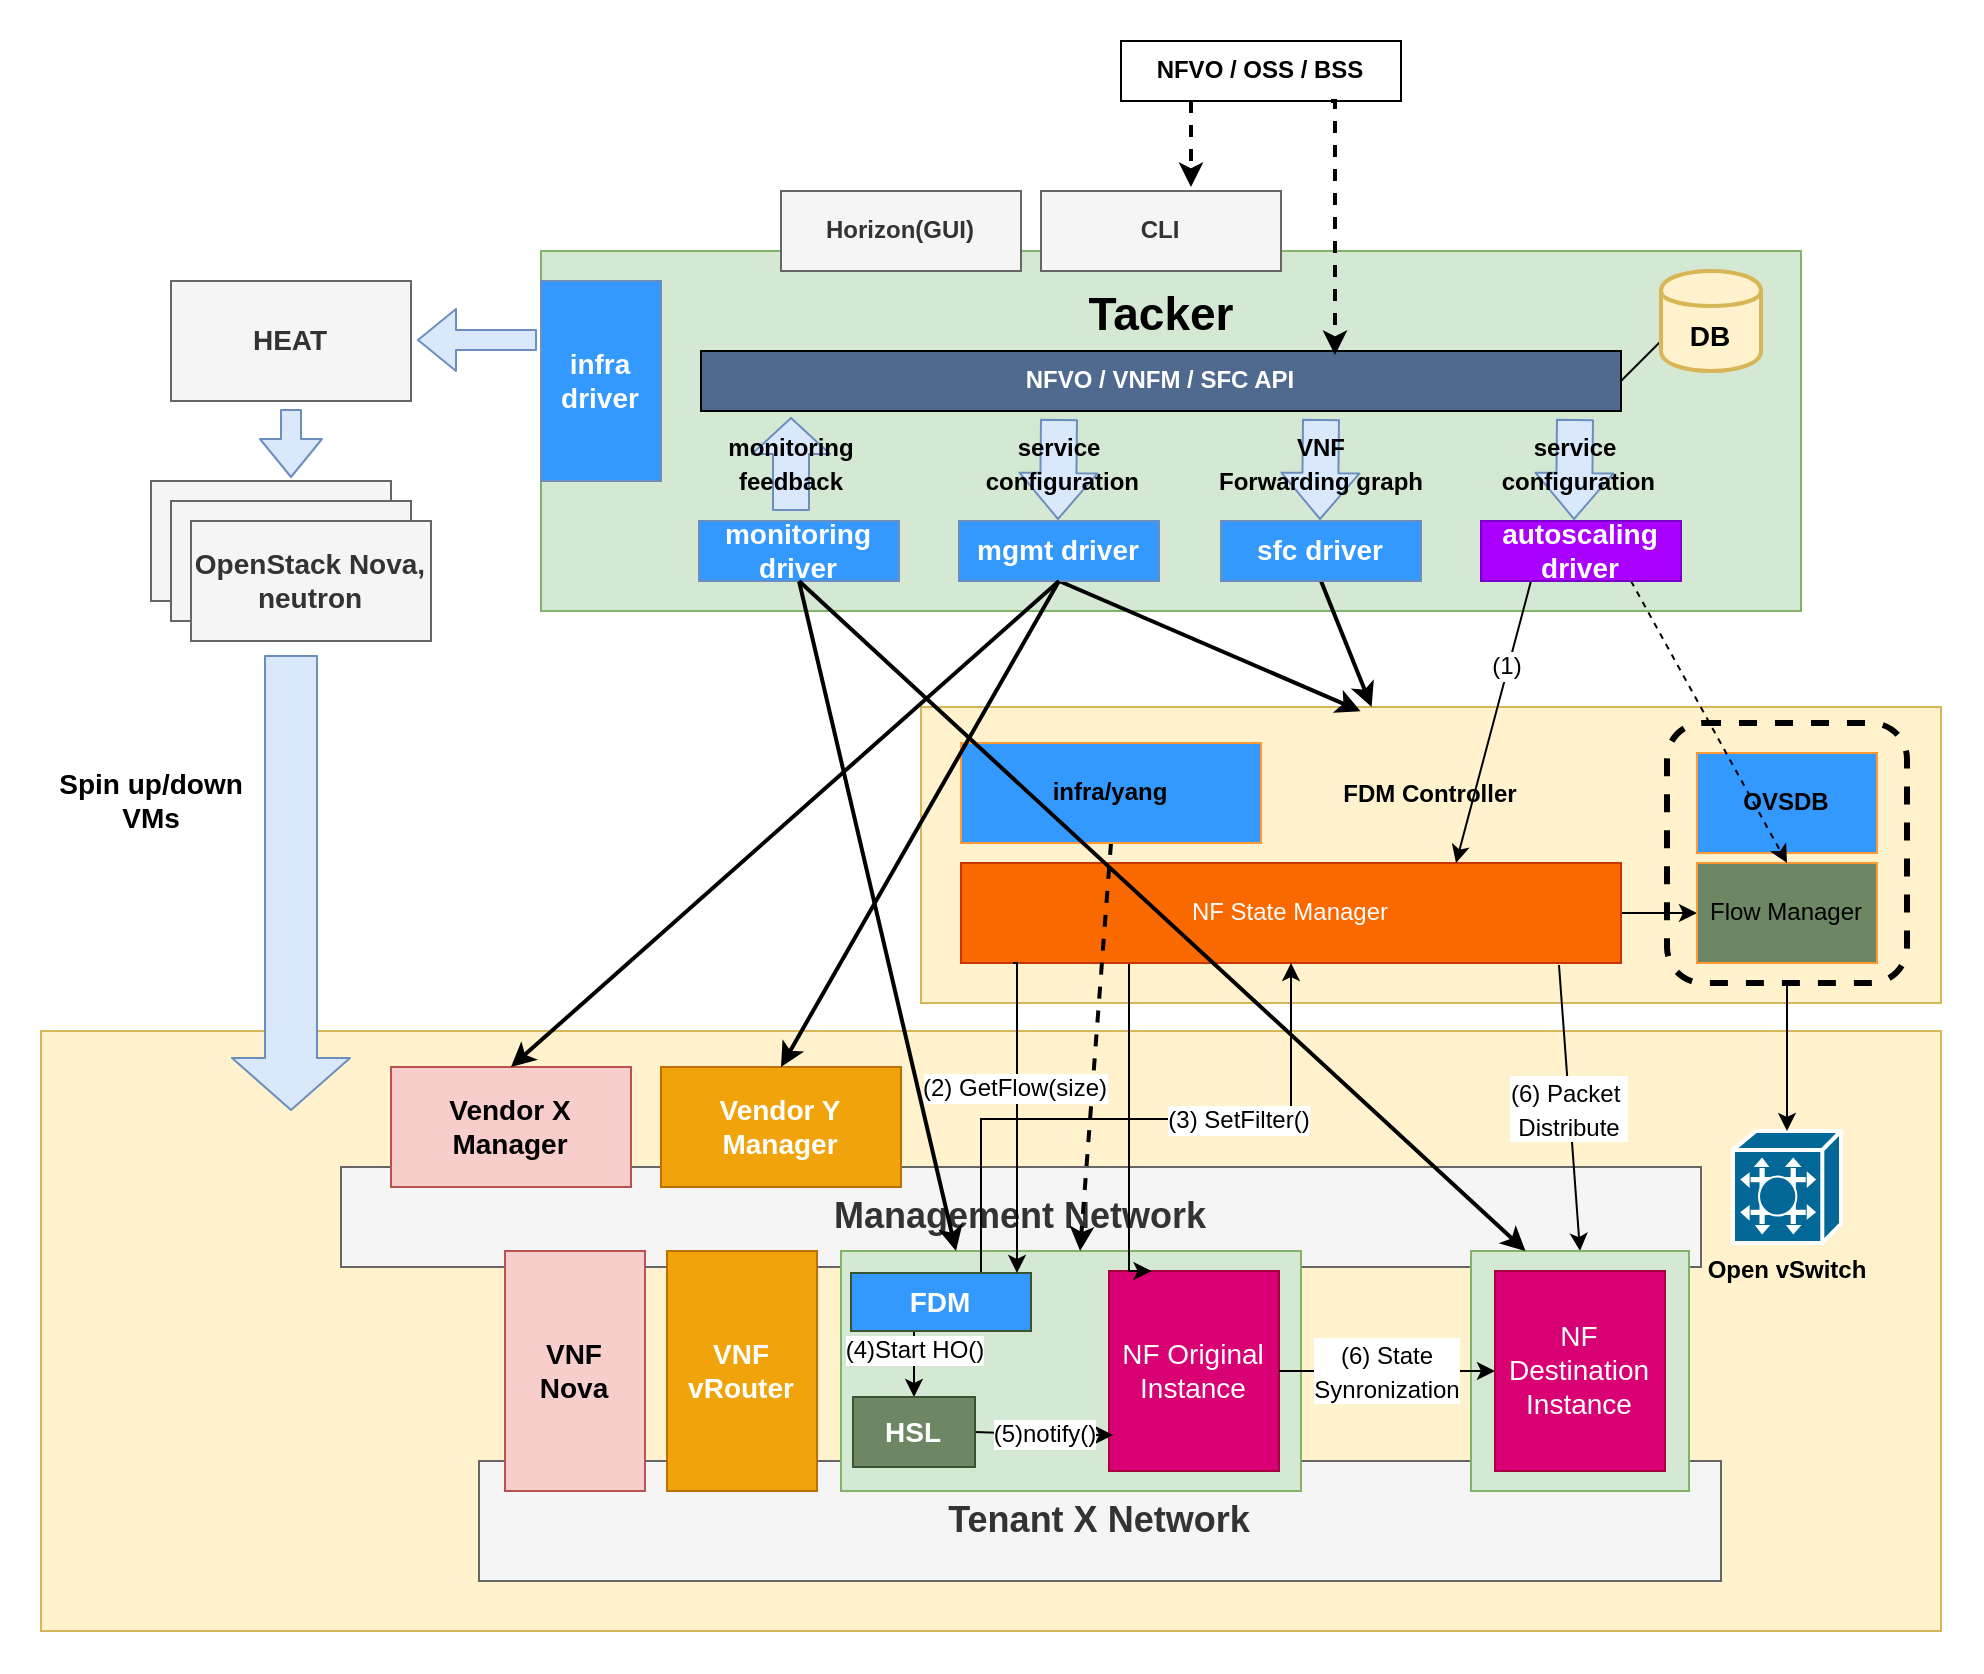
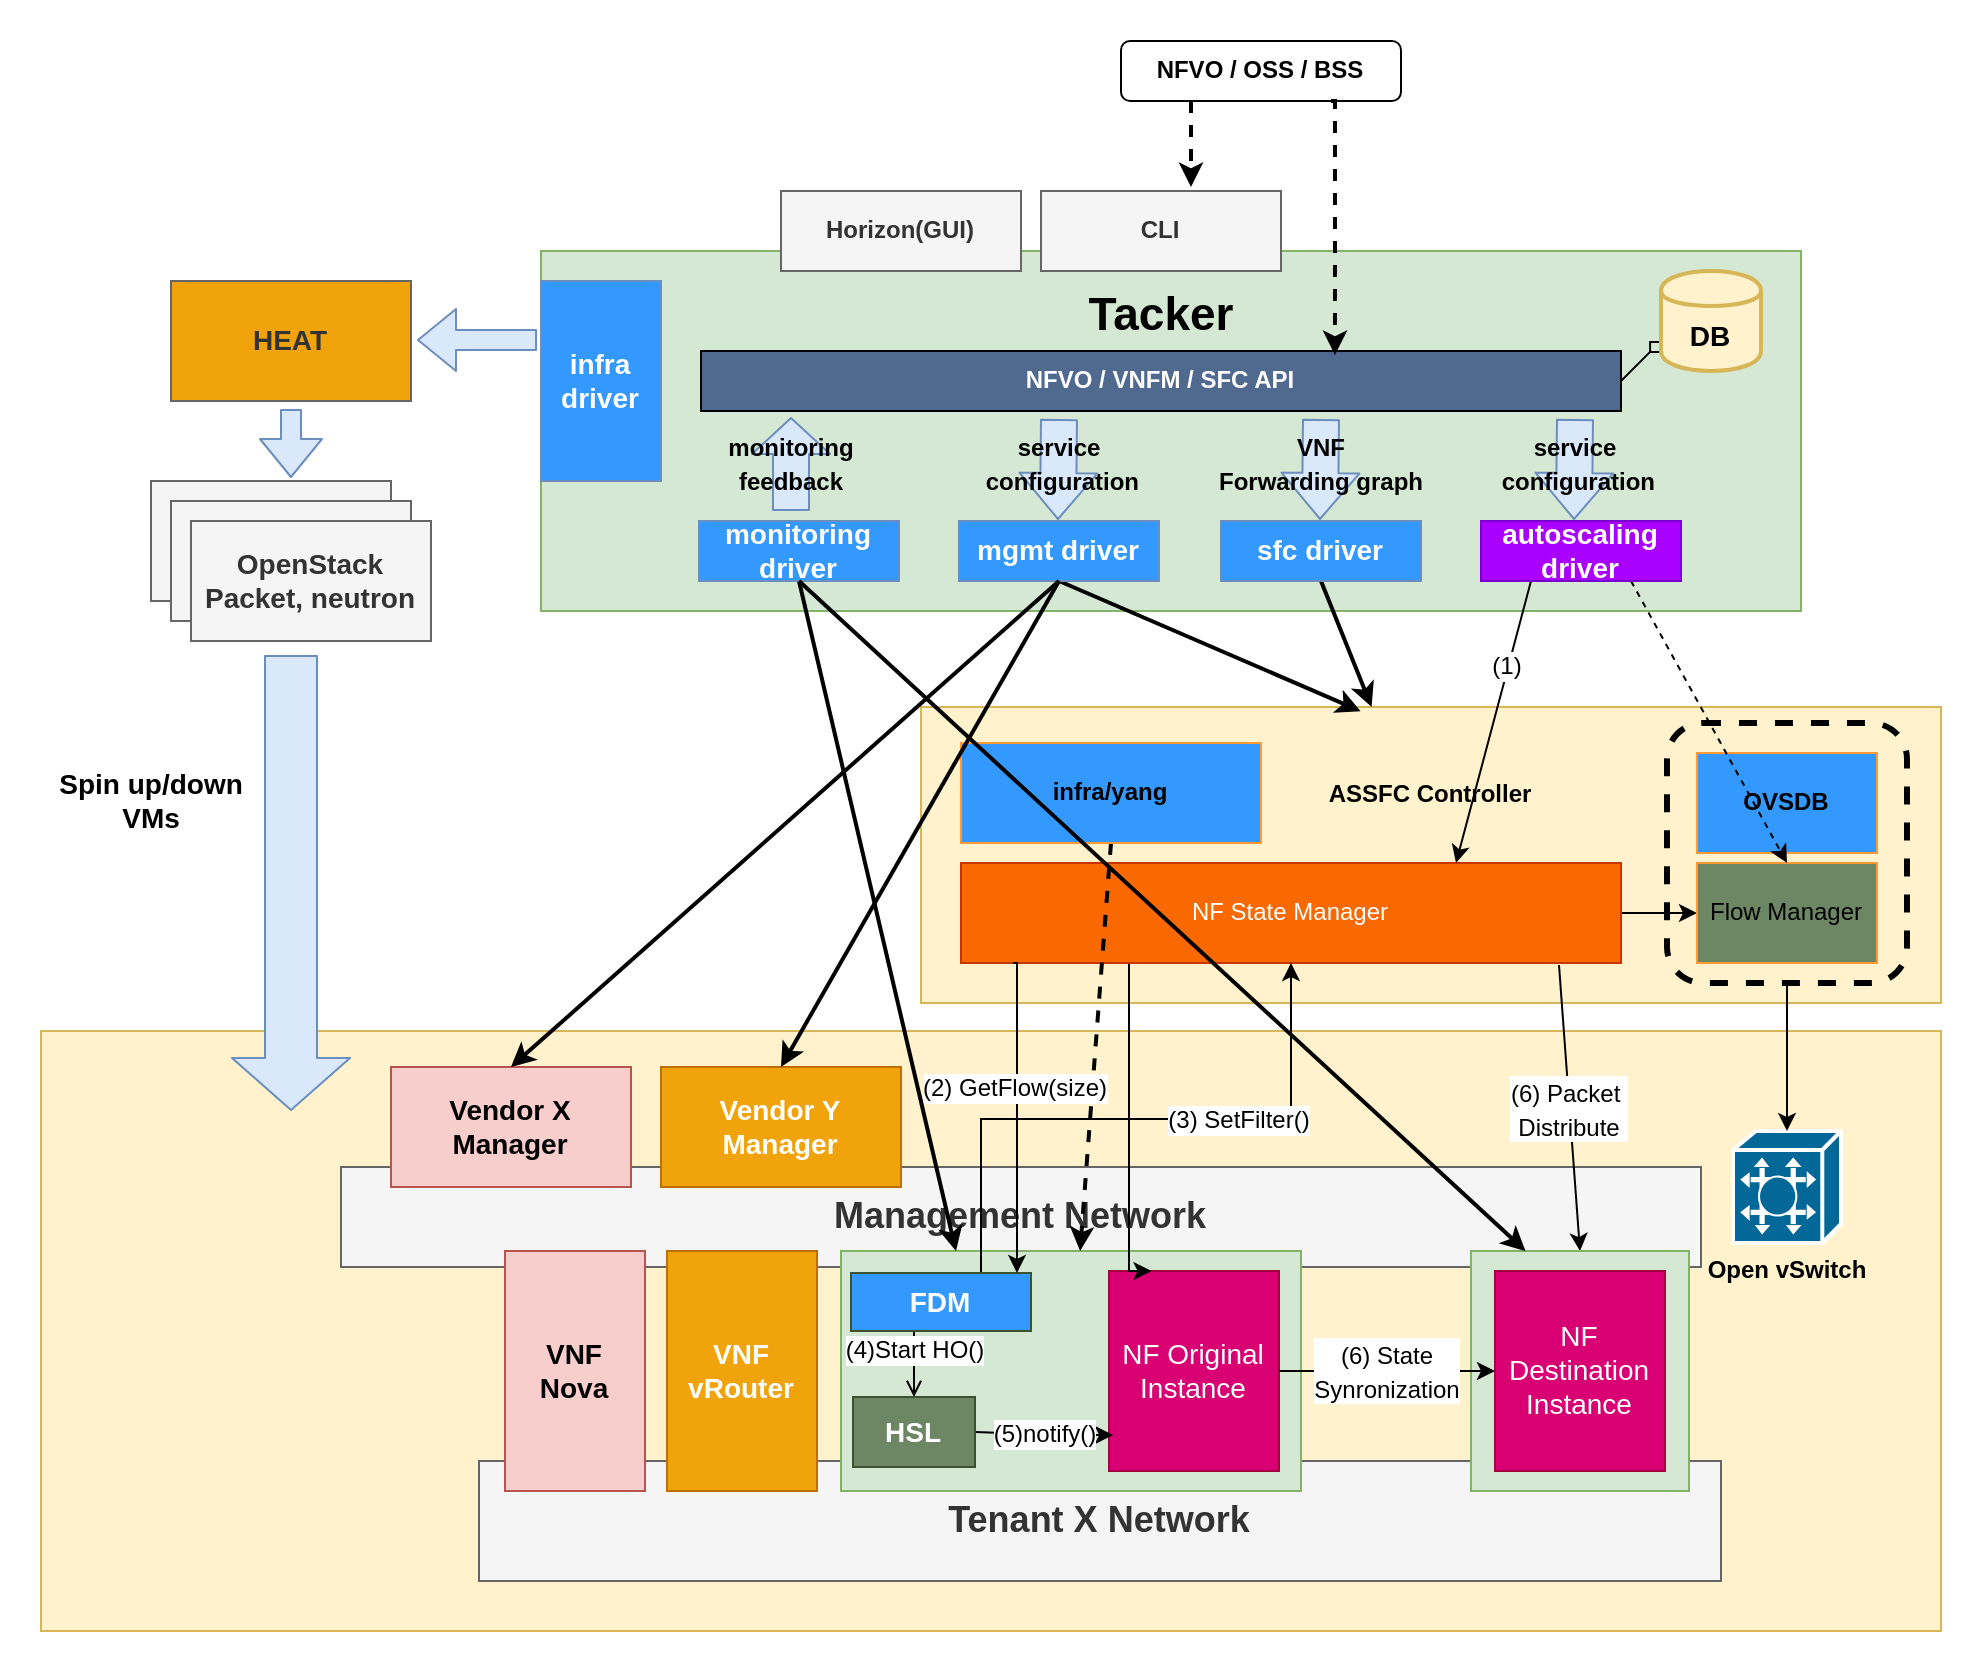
node "NFVO / OSS / BSS": shape rectangle -> rounded rectangle
node "HEAT": fillcolor #f5f5f5 -> #f0a30a
edge "DB" -- "NFVO / VNFM / SFC API": arrowhead none -> diamond
node "OpenStack Nova, neutron": label "OpenStack Nova, neutron" -> "OpenStack Packet, neutron"
node "FDM Controller": label "FDM Controller" -> "ASSFC Controller"
edge "FDM" -> "HSL": arrowhead classic -> open
